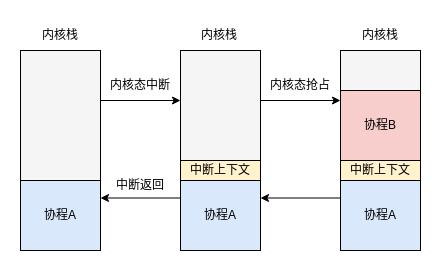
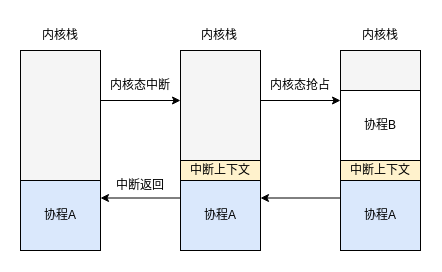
node "协程B": fillcolor #f8cecc -> #ffffff
